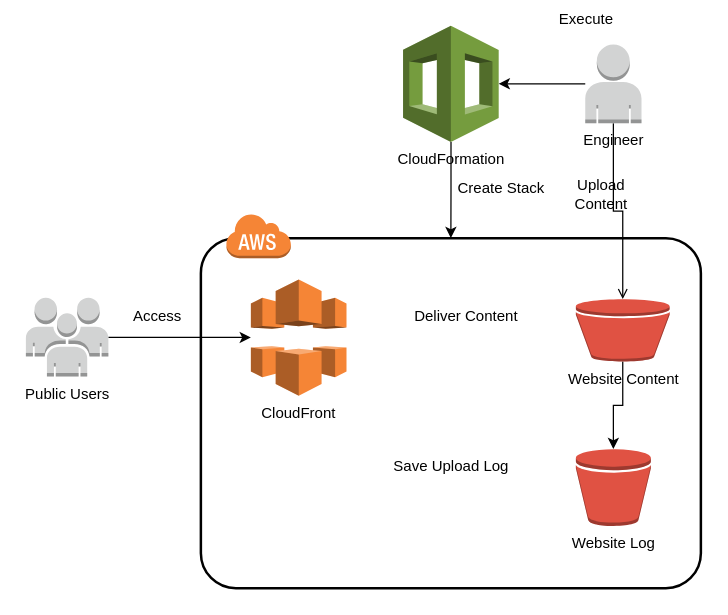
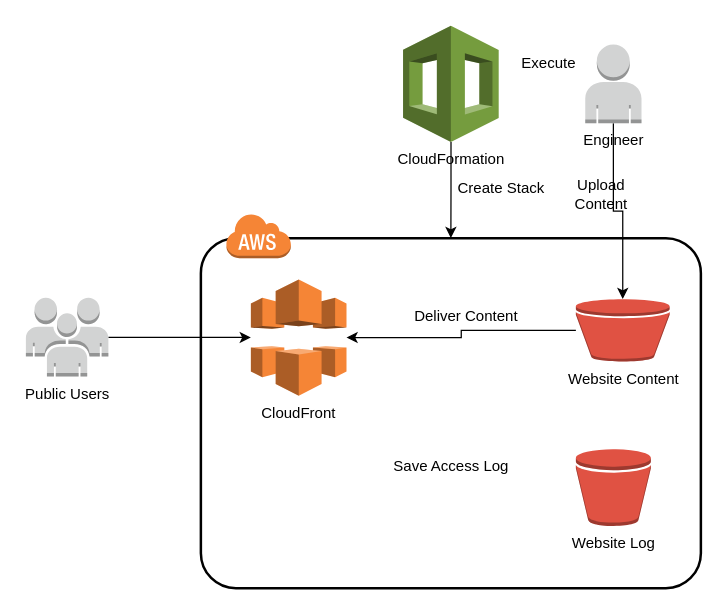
node "Execute": moved (585, 19) -> (548, 63)
edge "Engineer" -> "CloudFormation": removed
edge "Engineer" -> "Website Content": arrowhead open -> classic
node "Access": removed
edge "Website Content" -> "Website Log": now "Website Content" -> "CloudFront"
node "Save Upload Log": label "Save Upload Log" -> "Save Access Log"
